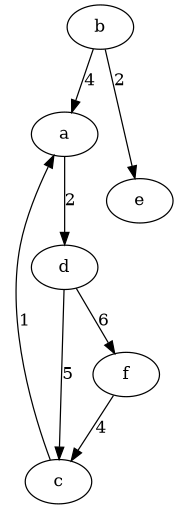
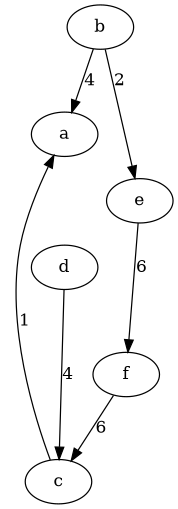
edge "a" -> "d": removed, label "2"
edge "d" -> "f": now "e" -> "f"
edge "d" -> "c": label "5" -> "4"
edge "f" -> "c": label "4" -> "6"
